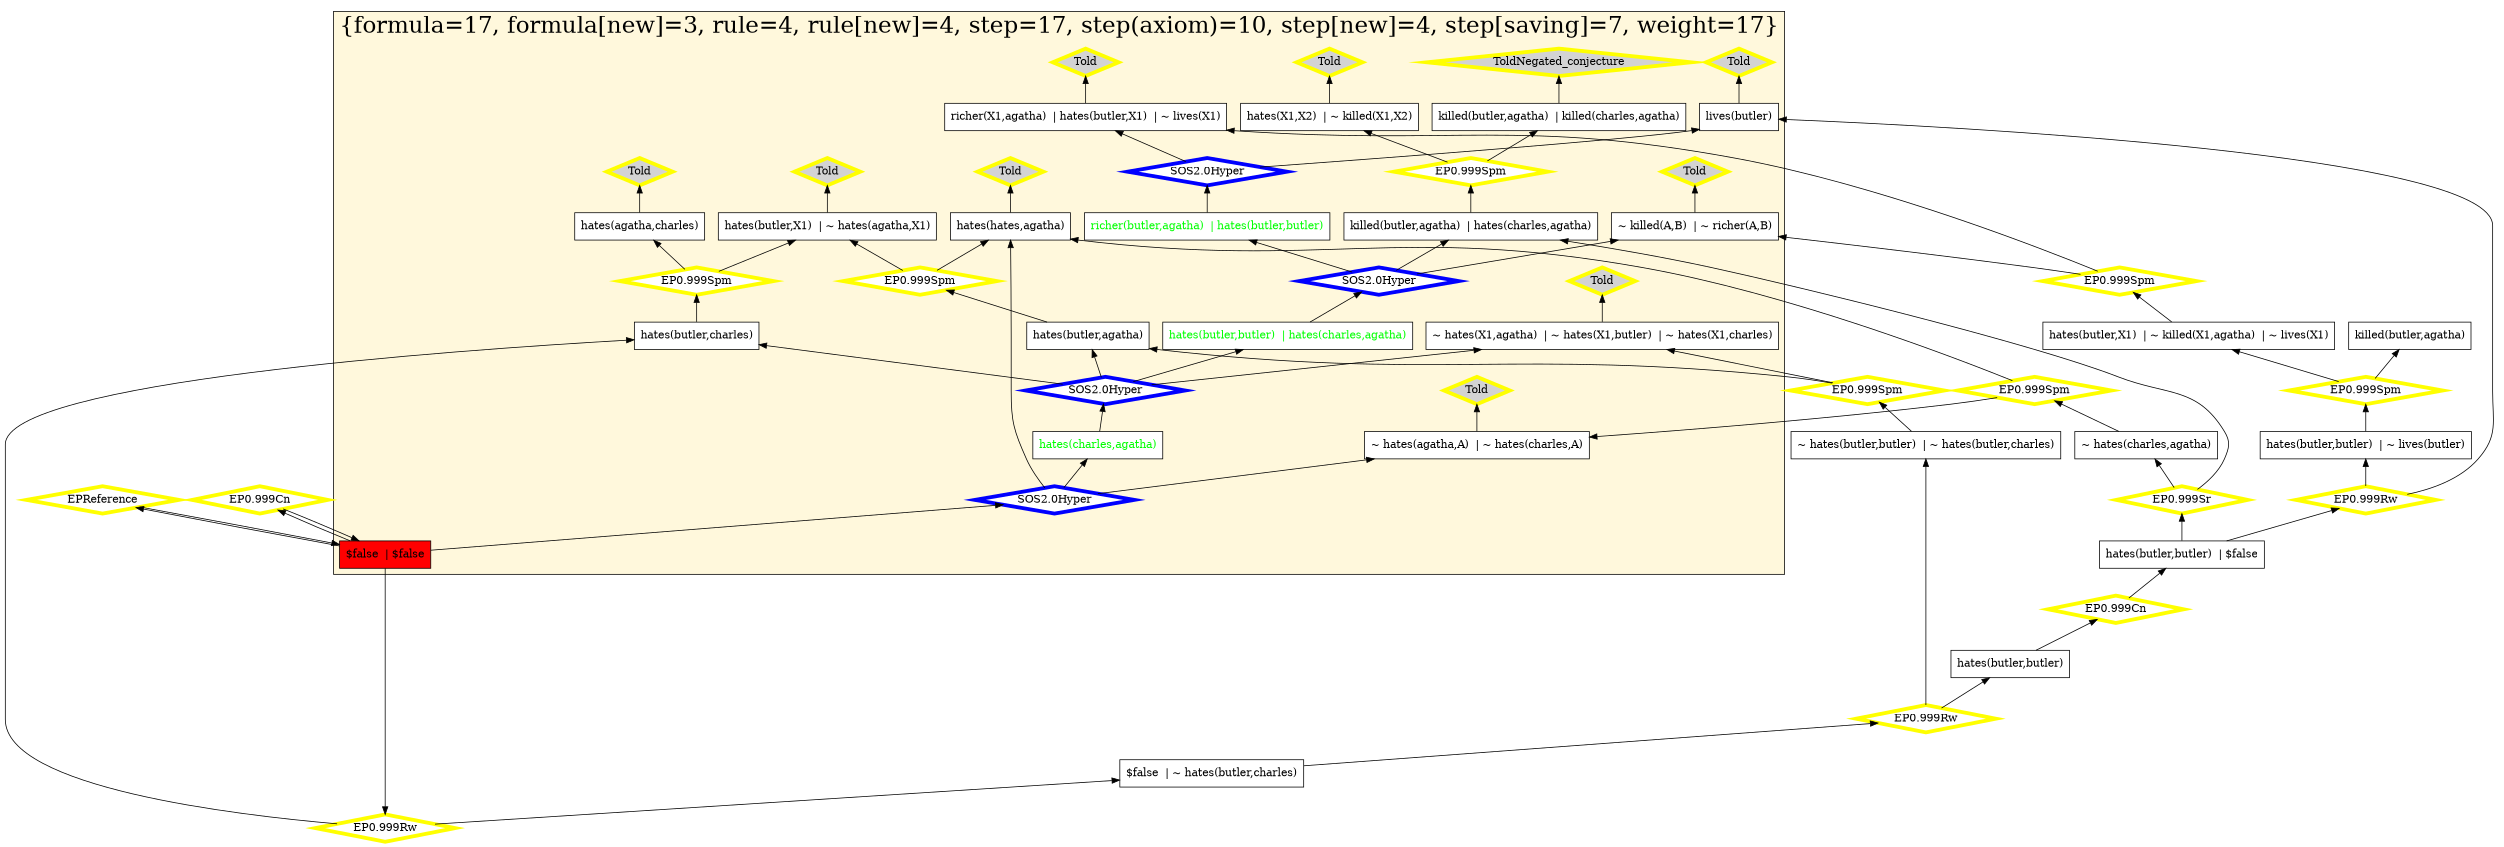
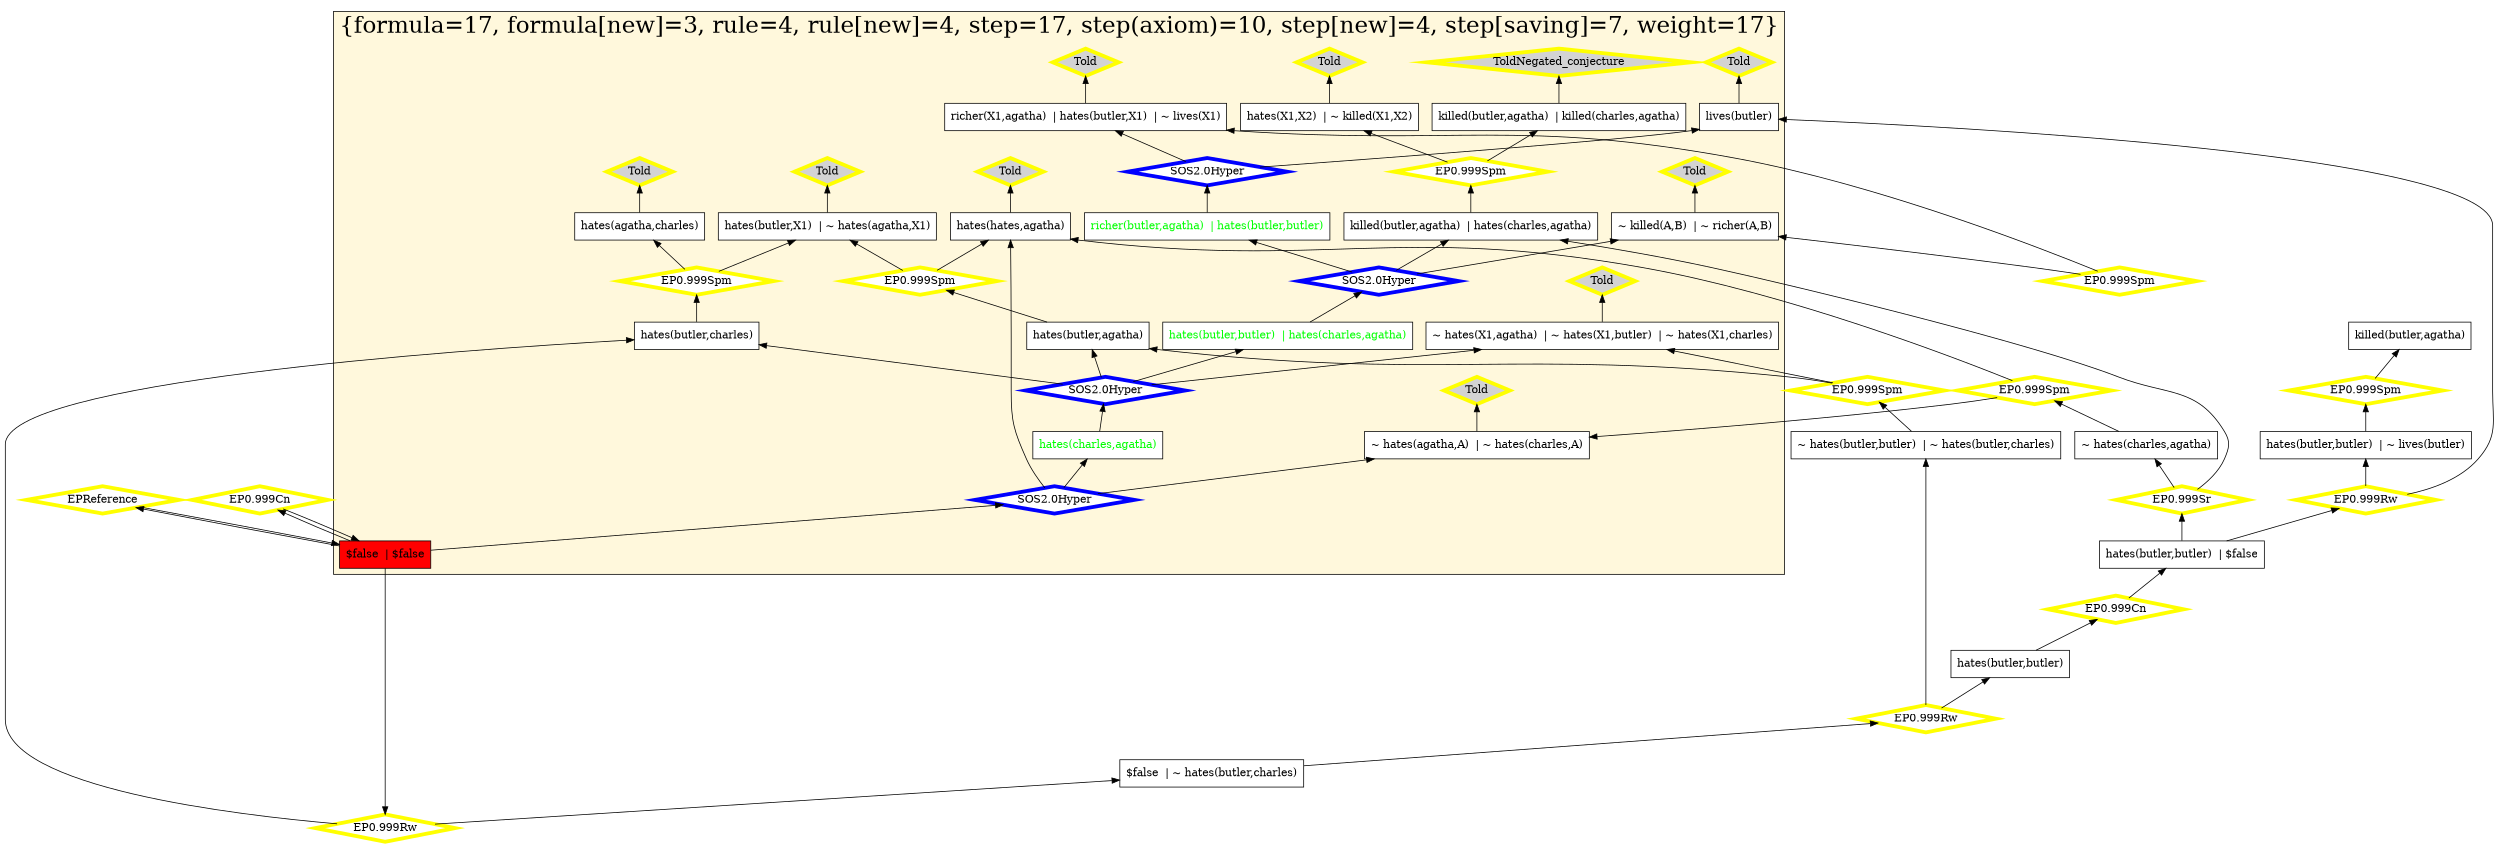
node "hates(butler,X1)  | ~ killed(X1,agatha)  | ~ lives(X1)": removed
